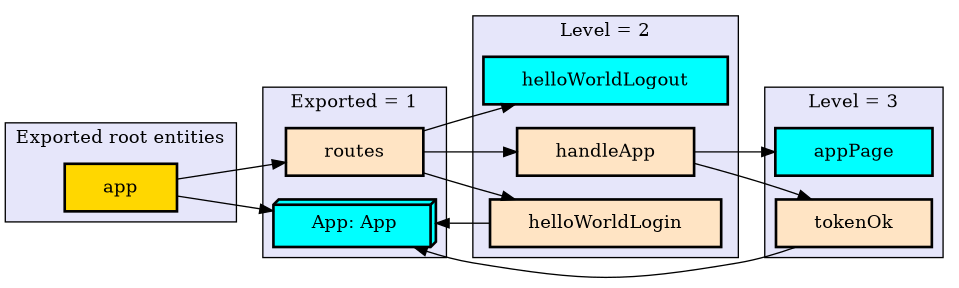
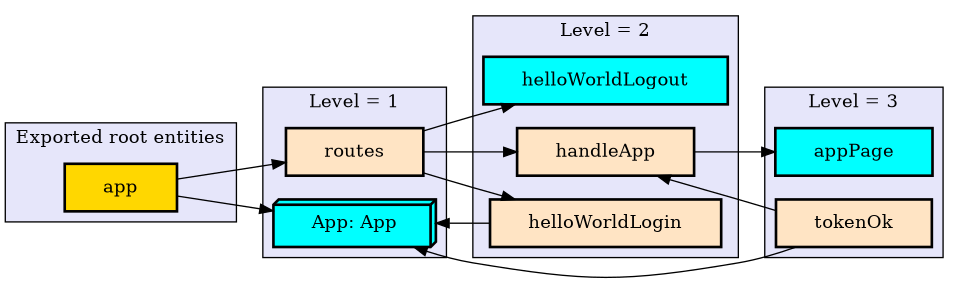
cluster "Exported = 1": label "Exported = 1" -> "Level = 1"
edge "handleApp" -> "tokenOk": reversed
